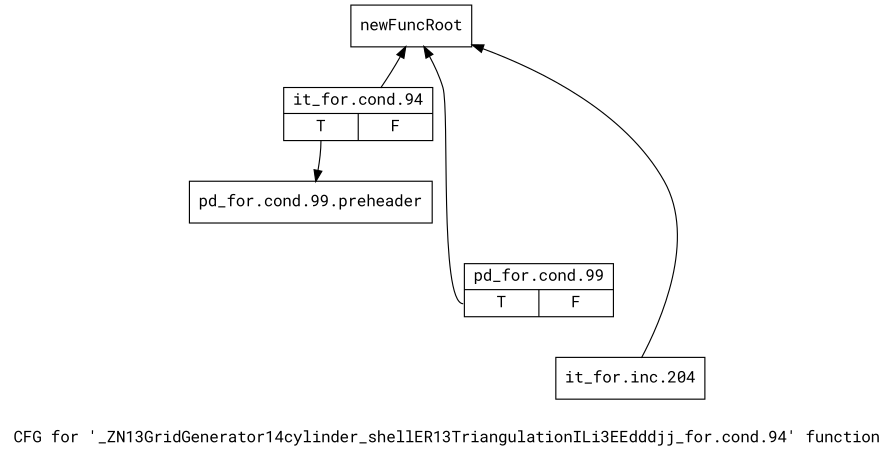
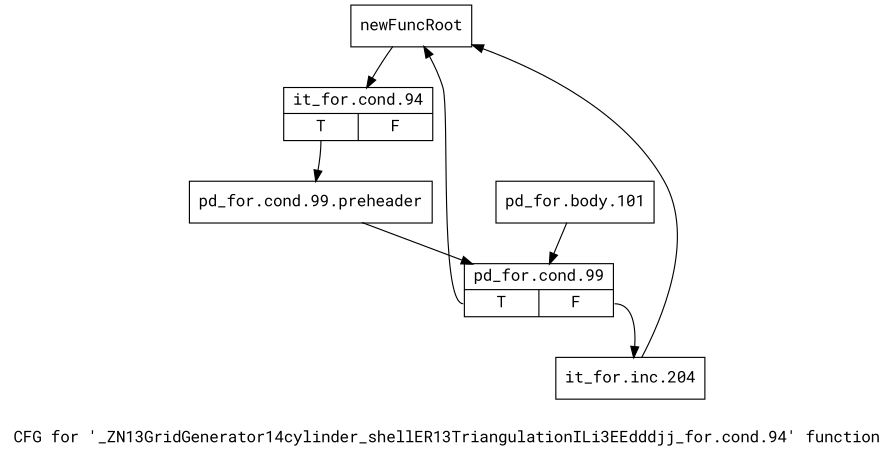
edge "it_for.cond.94" -> "newFuncRoot": reversed
node "pd_for.body.101": added
edge "pd_for.cond.99.preheader" -> "pd_for.cond.99": added
edge "pd_for.cond.99" -> "it_for.inc.204": added
